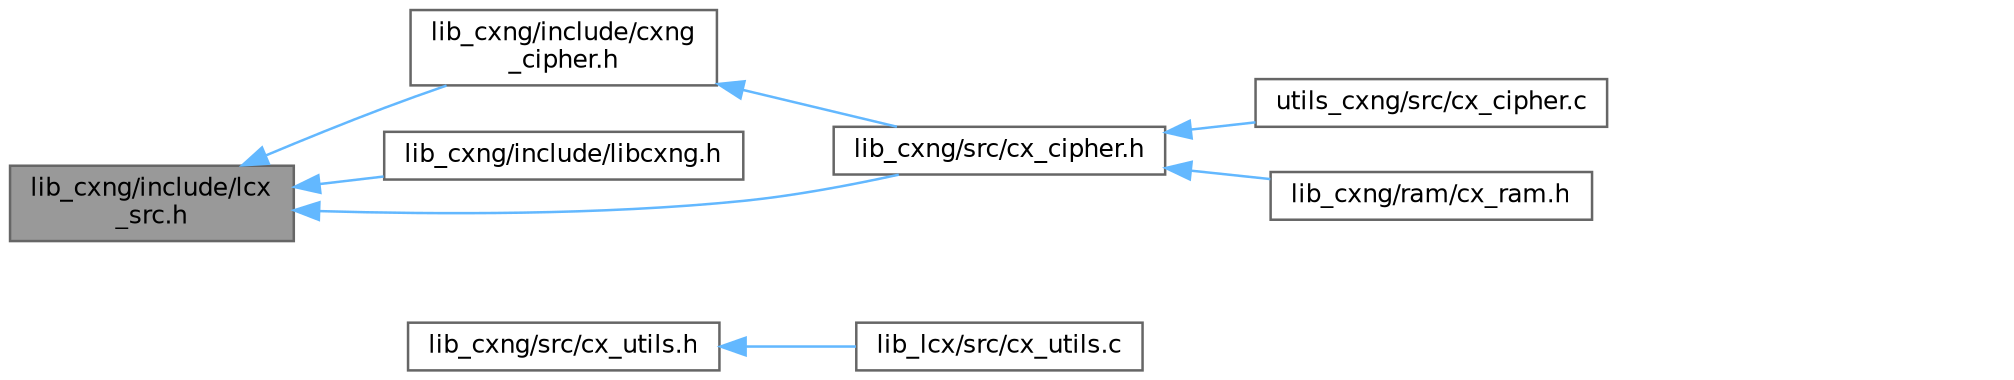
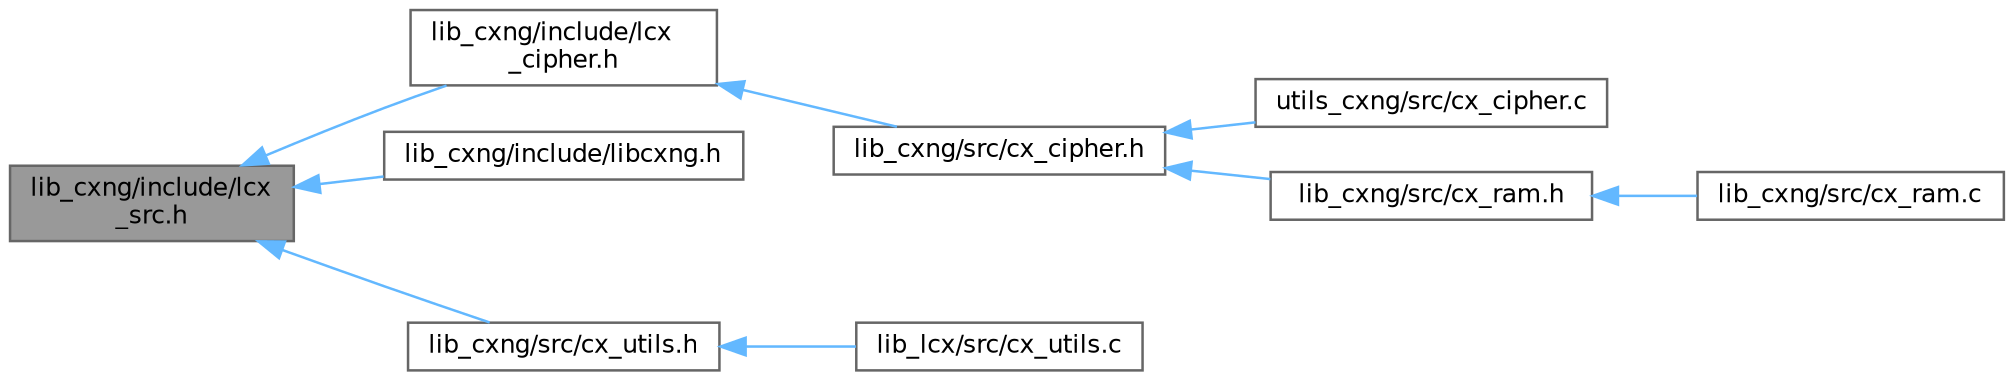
node "lib_cxng/include/cxng _cipher.h": label "lib_cxng/include/cxng _cipher.h" -> "lib_cxng/include/lcx _cipher.h"
node "lib_cxng/ram/cx_ram.h": label "lib_cxng/ram/cx_ram.h" -> "lib_cxng/src/cx_ram.h"
node "lib_cxng/src/cx_ram.c": added
edge "lib_cxng/src/cx_cipher.h" -> "lib_cxng/include/lcx _src.h": now "lib_cxng/src/cx_utils.h" -> "lib_cxng/include/lcx _src.h"
